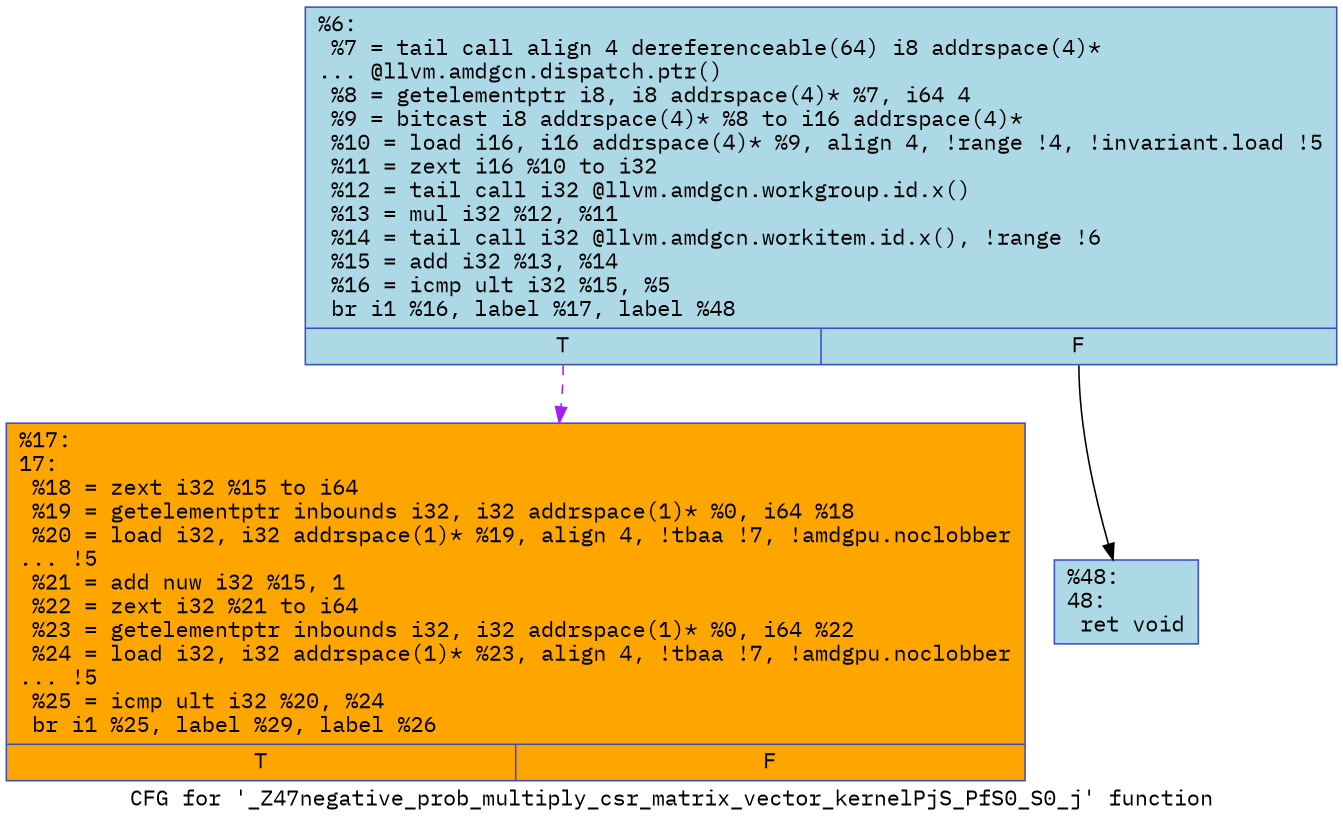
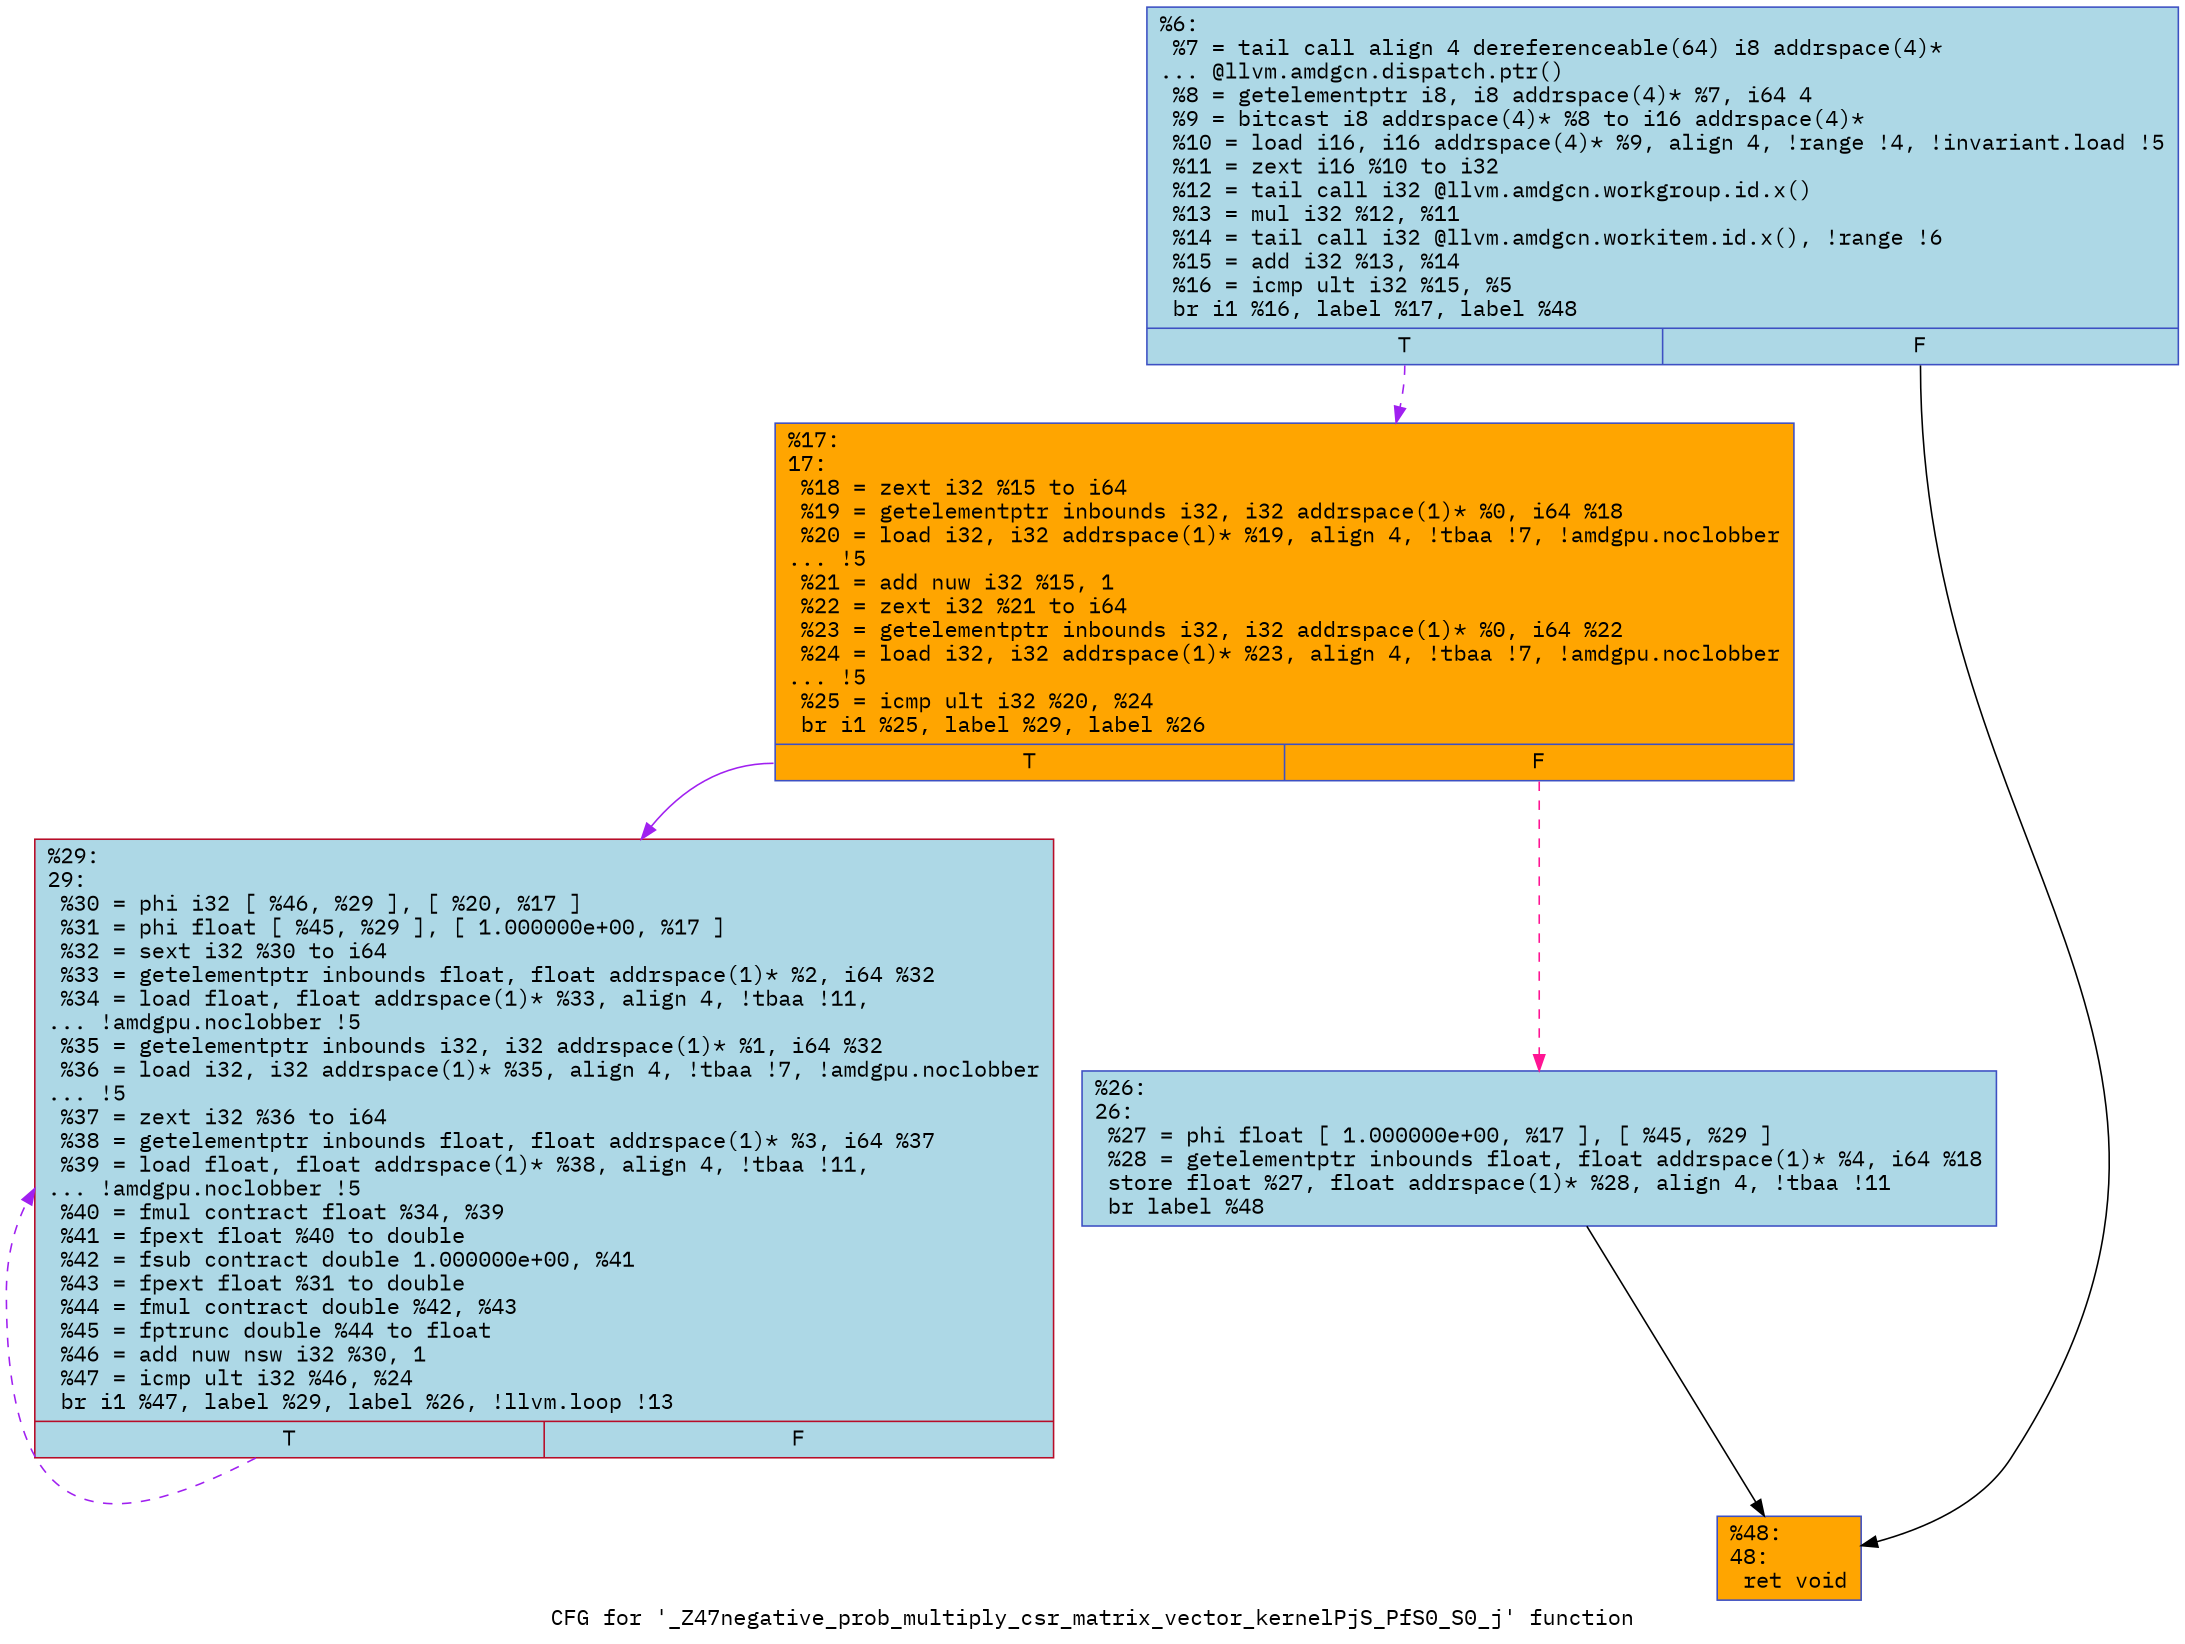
node "%48:": fillcolor lightblue -> orange
node "%29:": added
node "%26:": added
